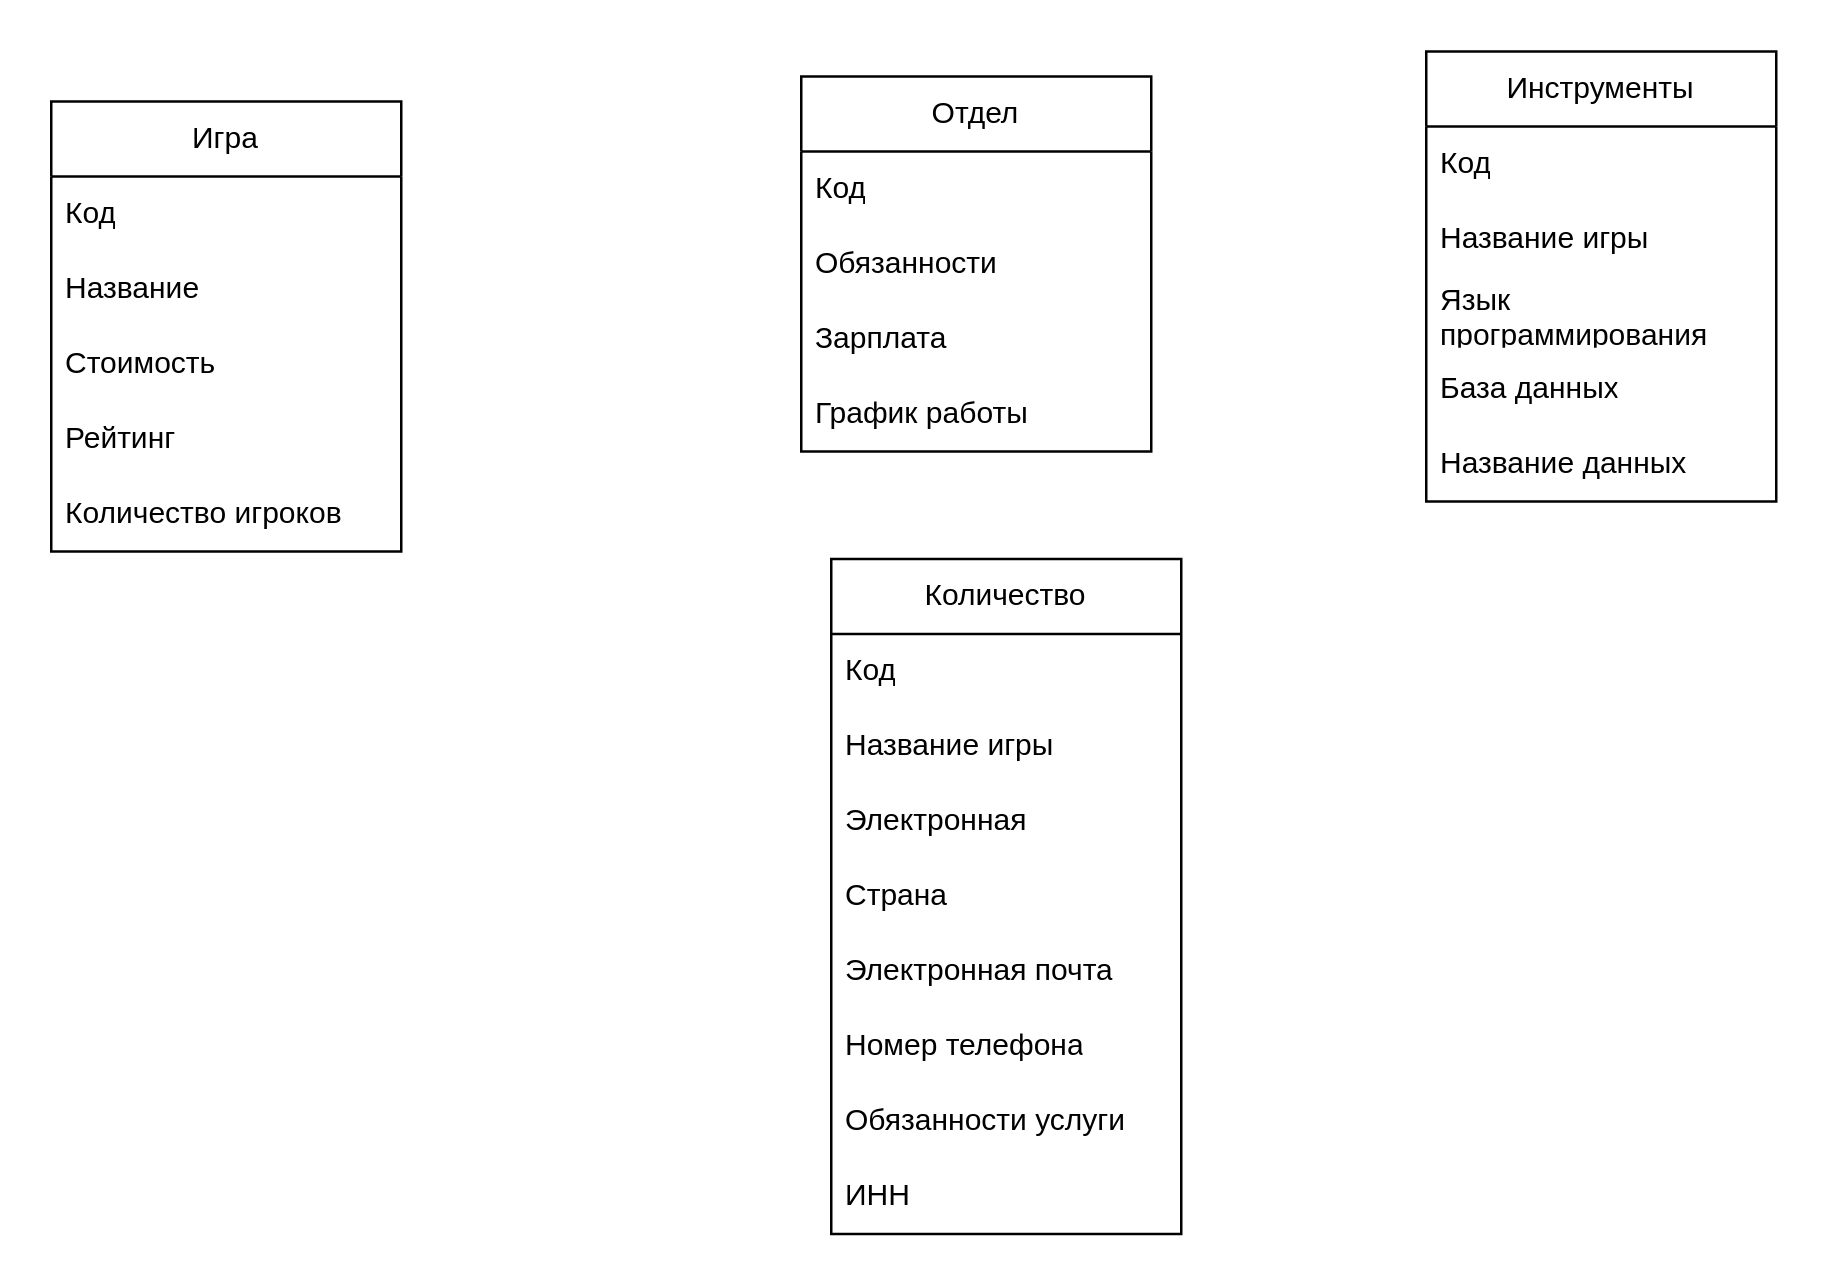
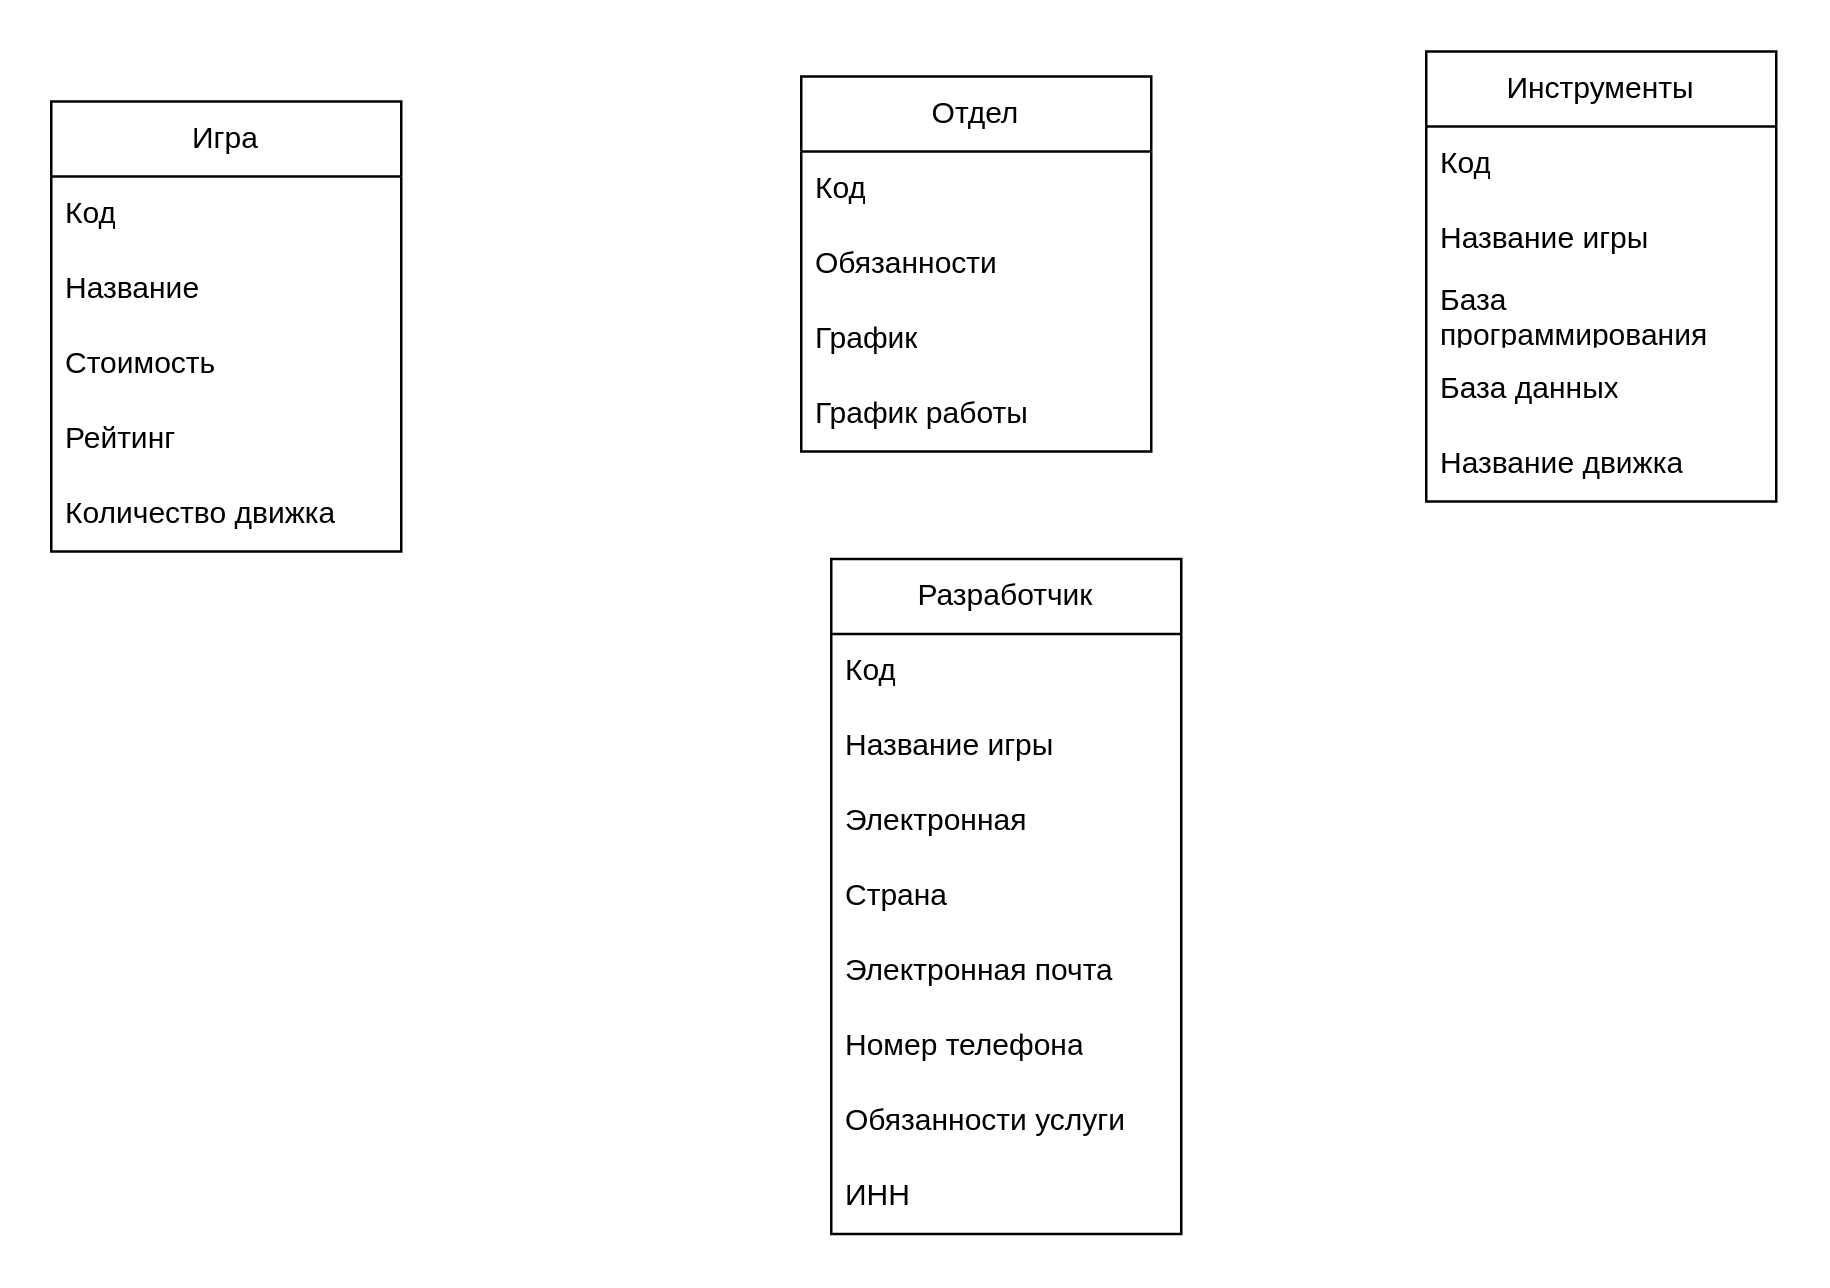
node "Язык программирования": label "Язык программирования" -> "База программирования"
node "Зарплата": label "Зарплата" -> "График"
node "Название данных": label "Название данных" -> "Название движка"
node "Количество игроков": label "Количество игроков" -> "Количество движка"
node "Количество": label "Количество" -> "Разработчик"
